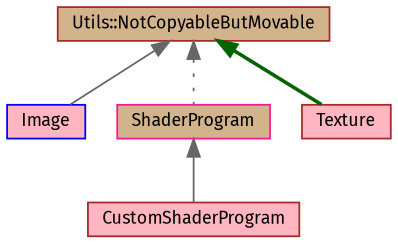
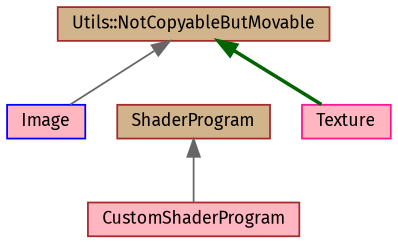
edge "ShaderProgram" -> "Utils::NotCopyableButMovable": removed
node "ShaderProgram": color deeppink -> brown
node "Texture": color brown -> deeppink
